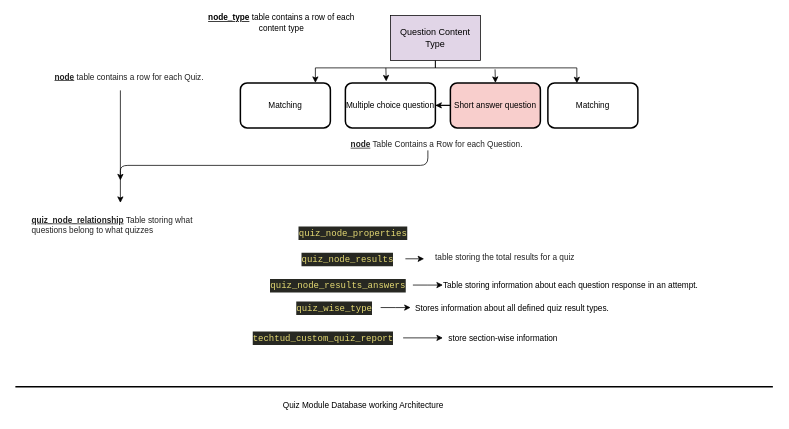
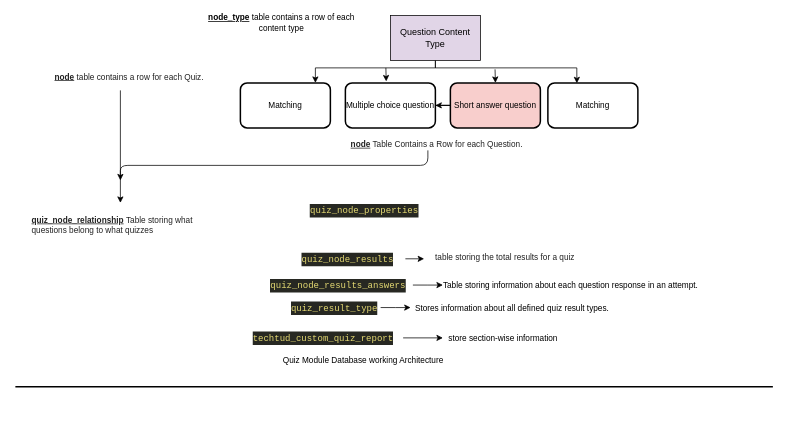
node "quiz_node_properties": moved (353, 233) -> (364, 210)
node "quiz_wise_type": label "quiz_wise_type" -> "quiz_result_type"
node "Quiz Module Database working Architecture": moved (364, 405) -> (364, 360)
